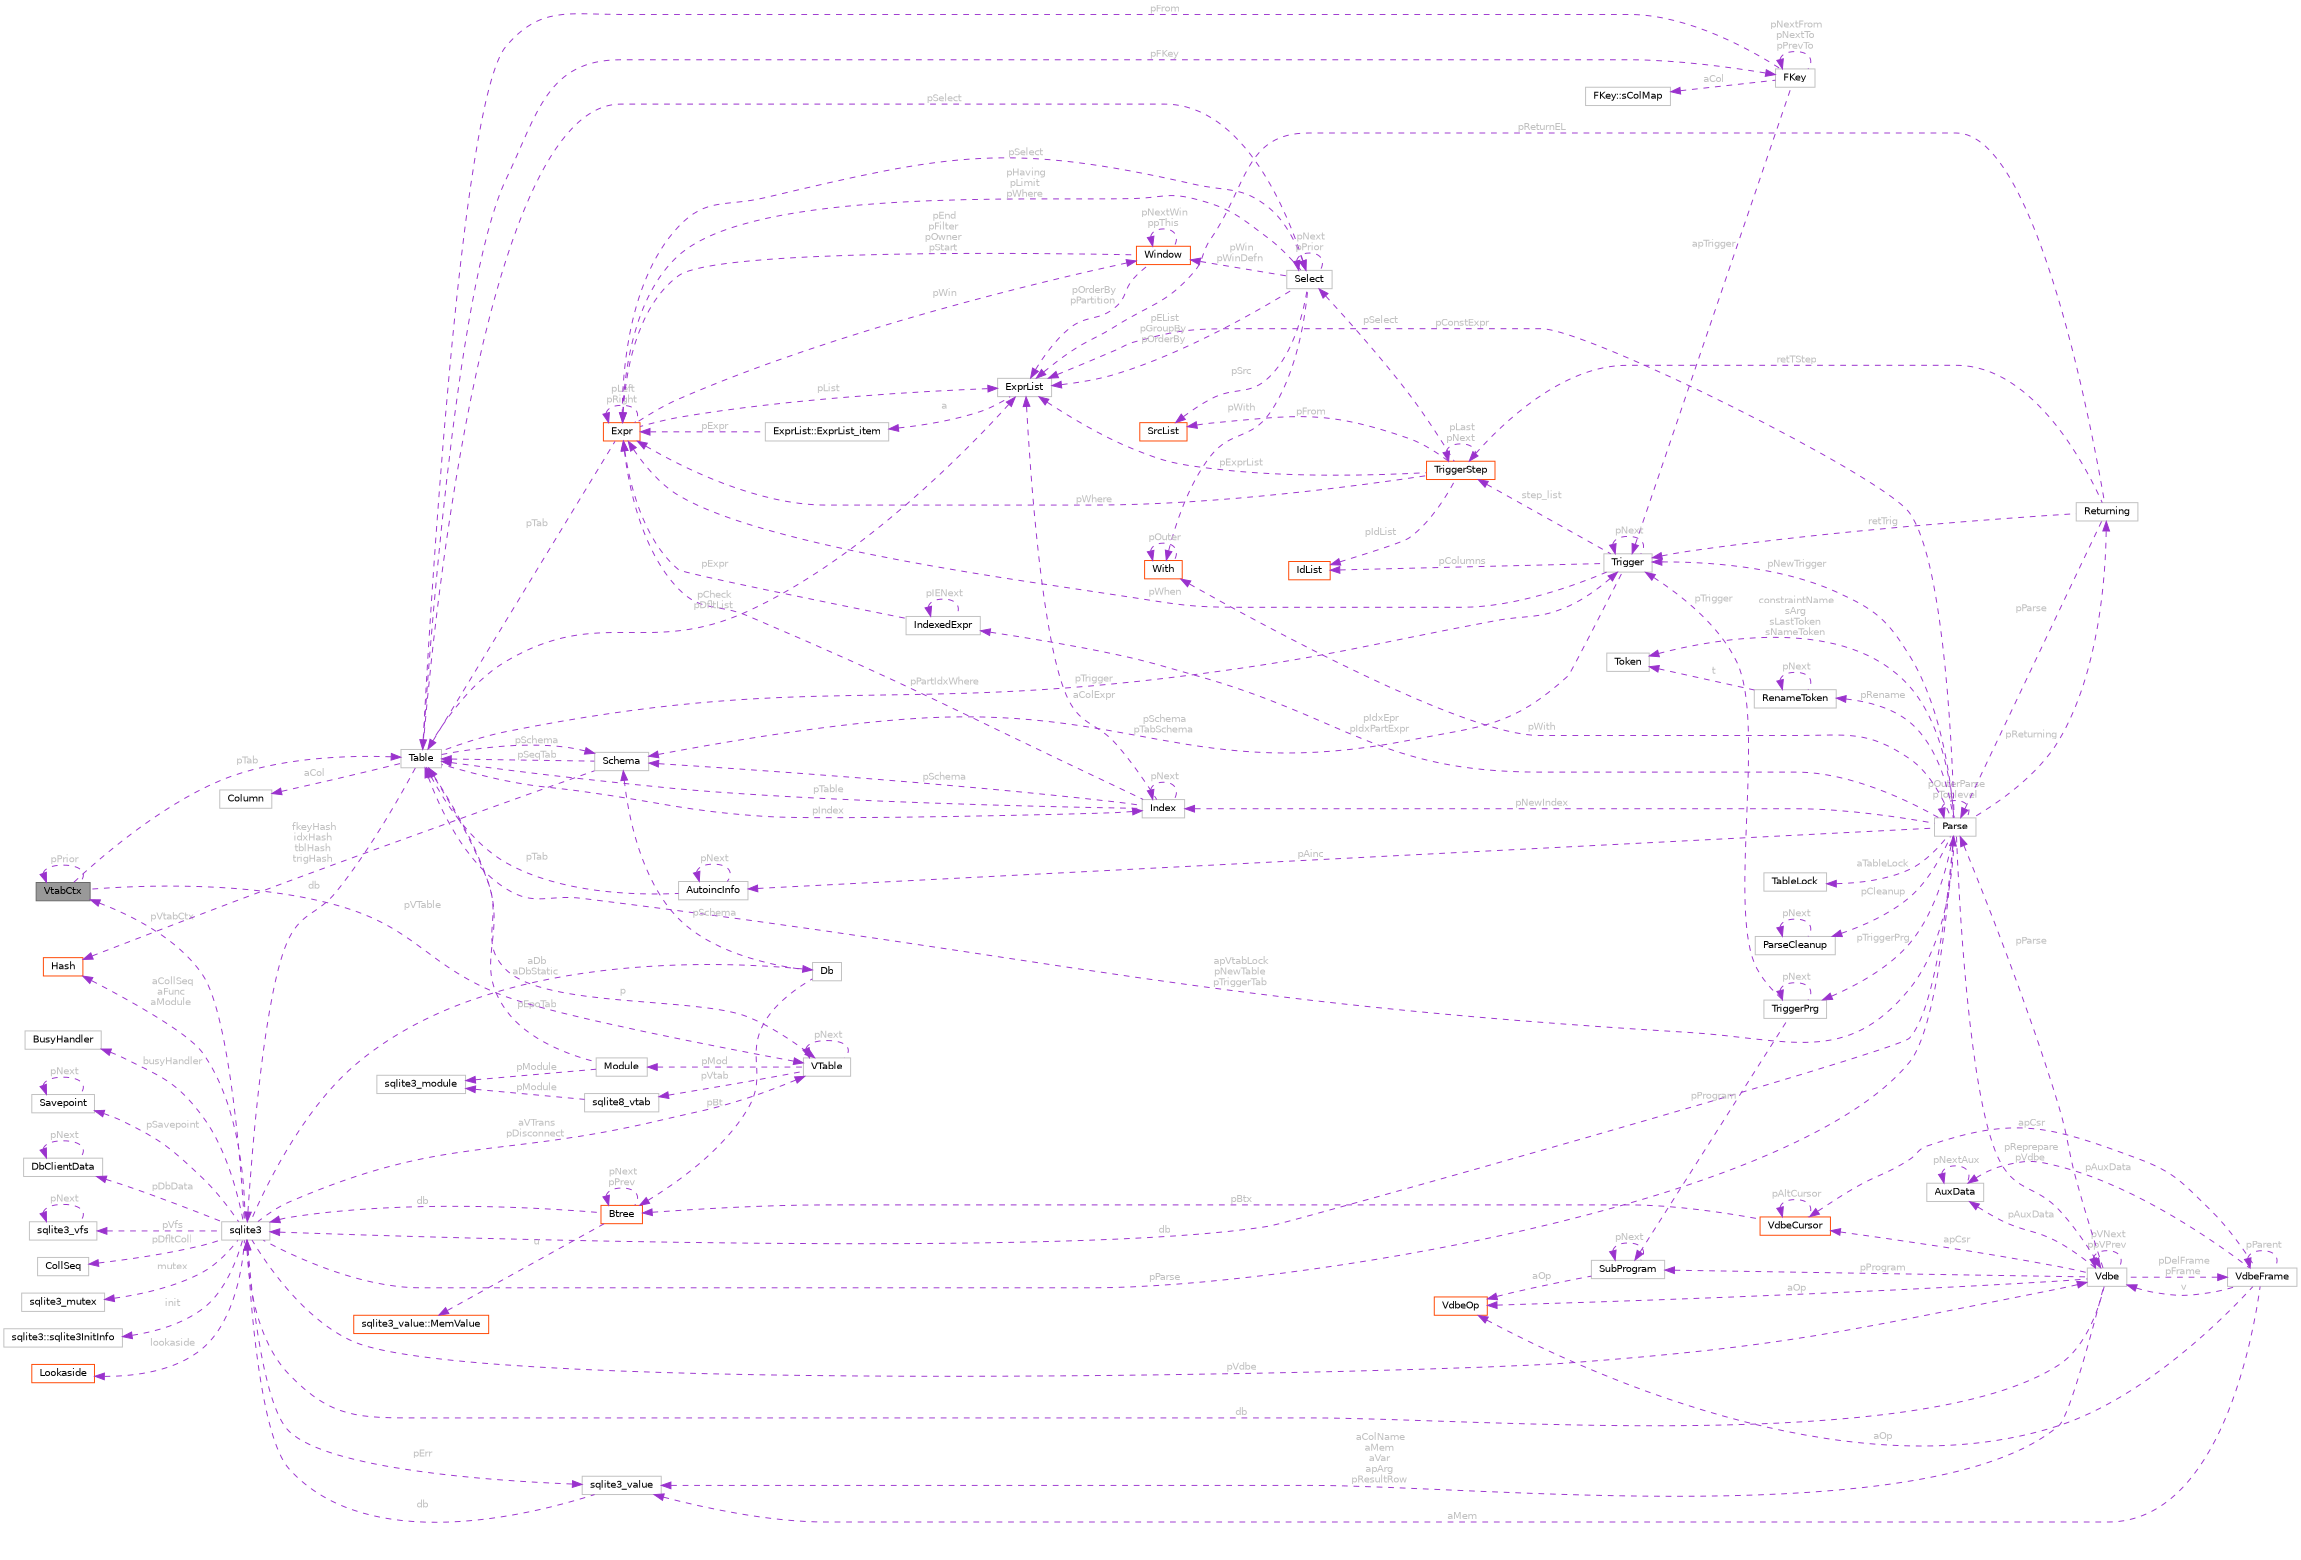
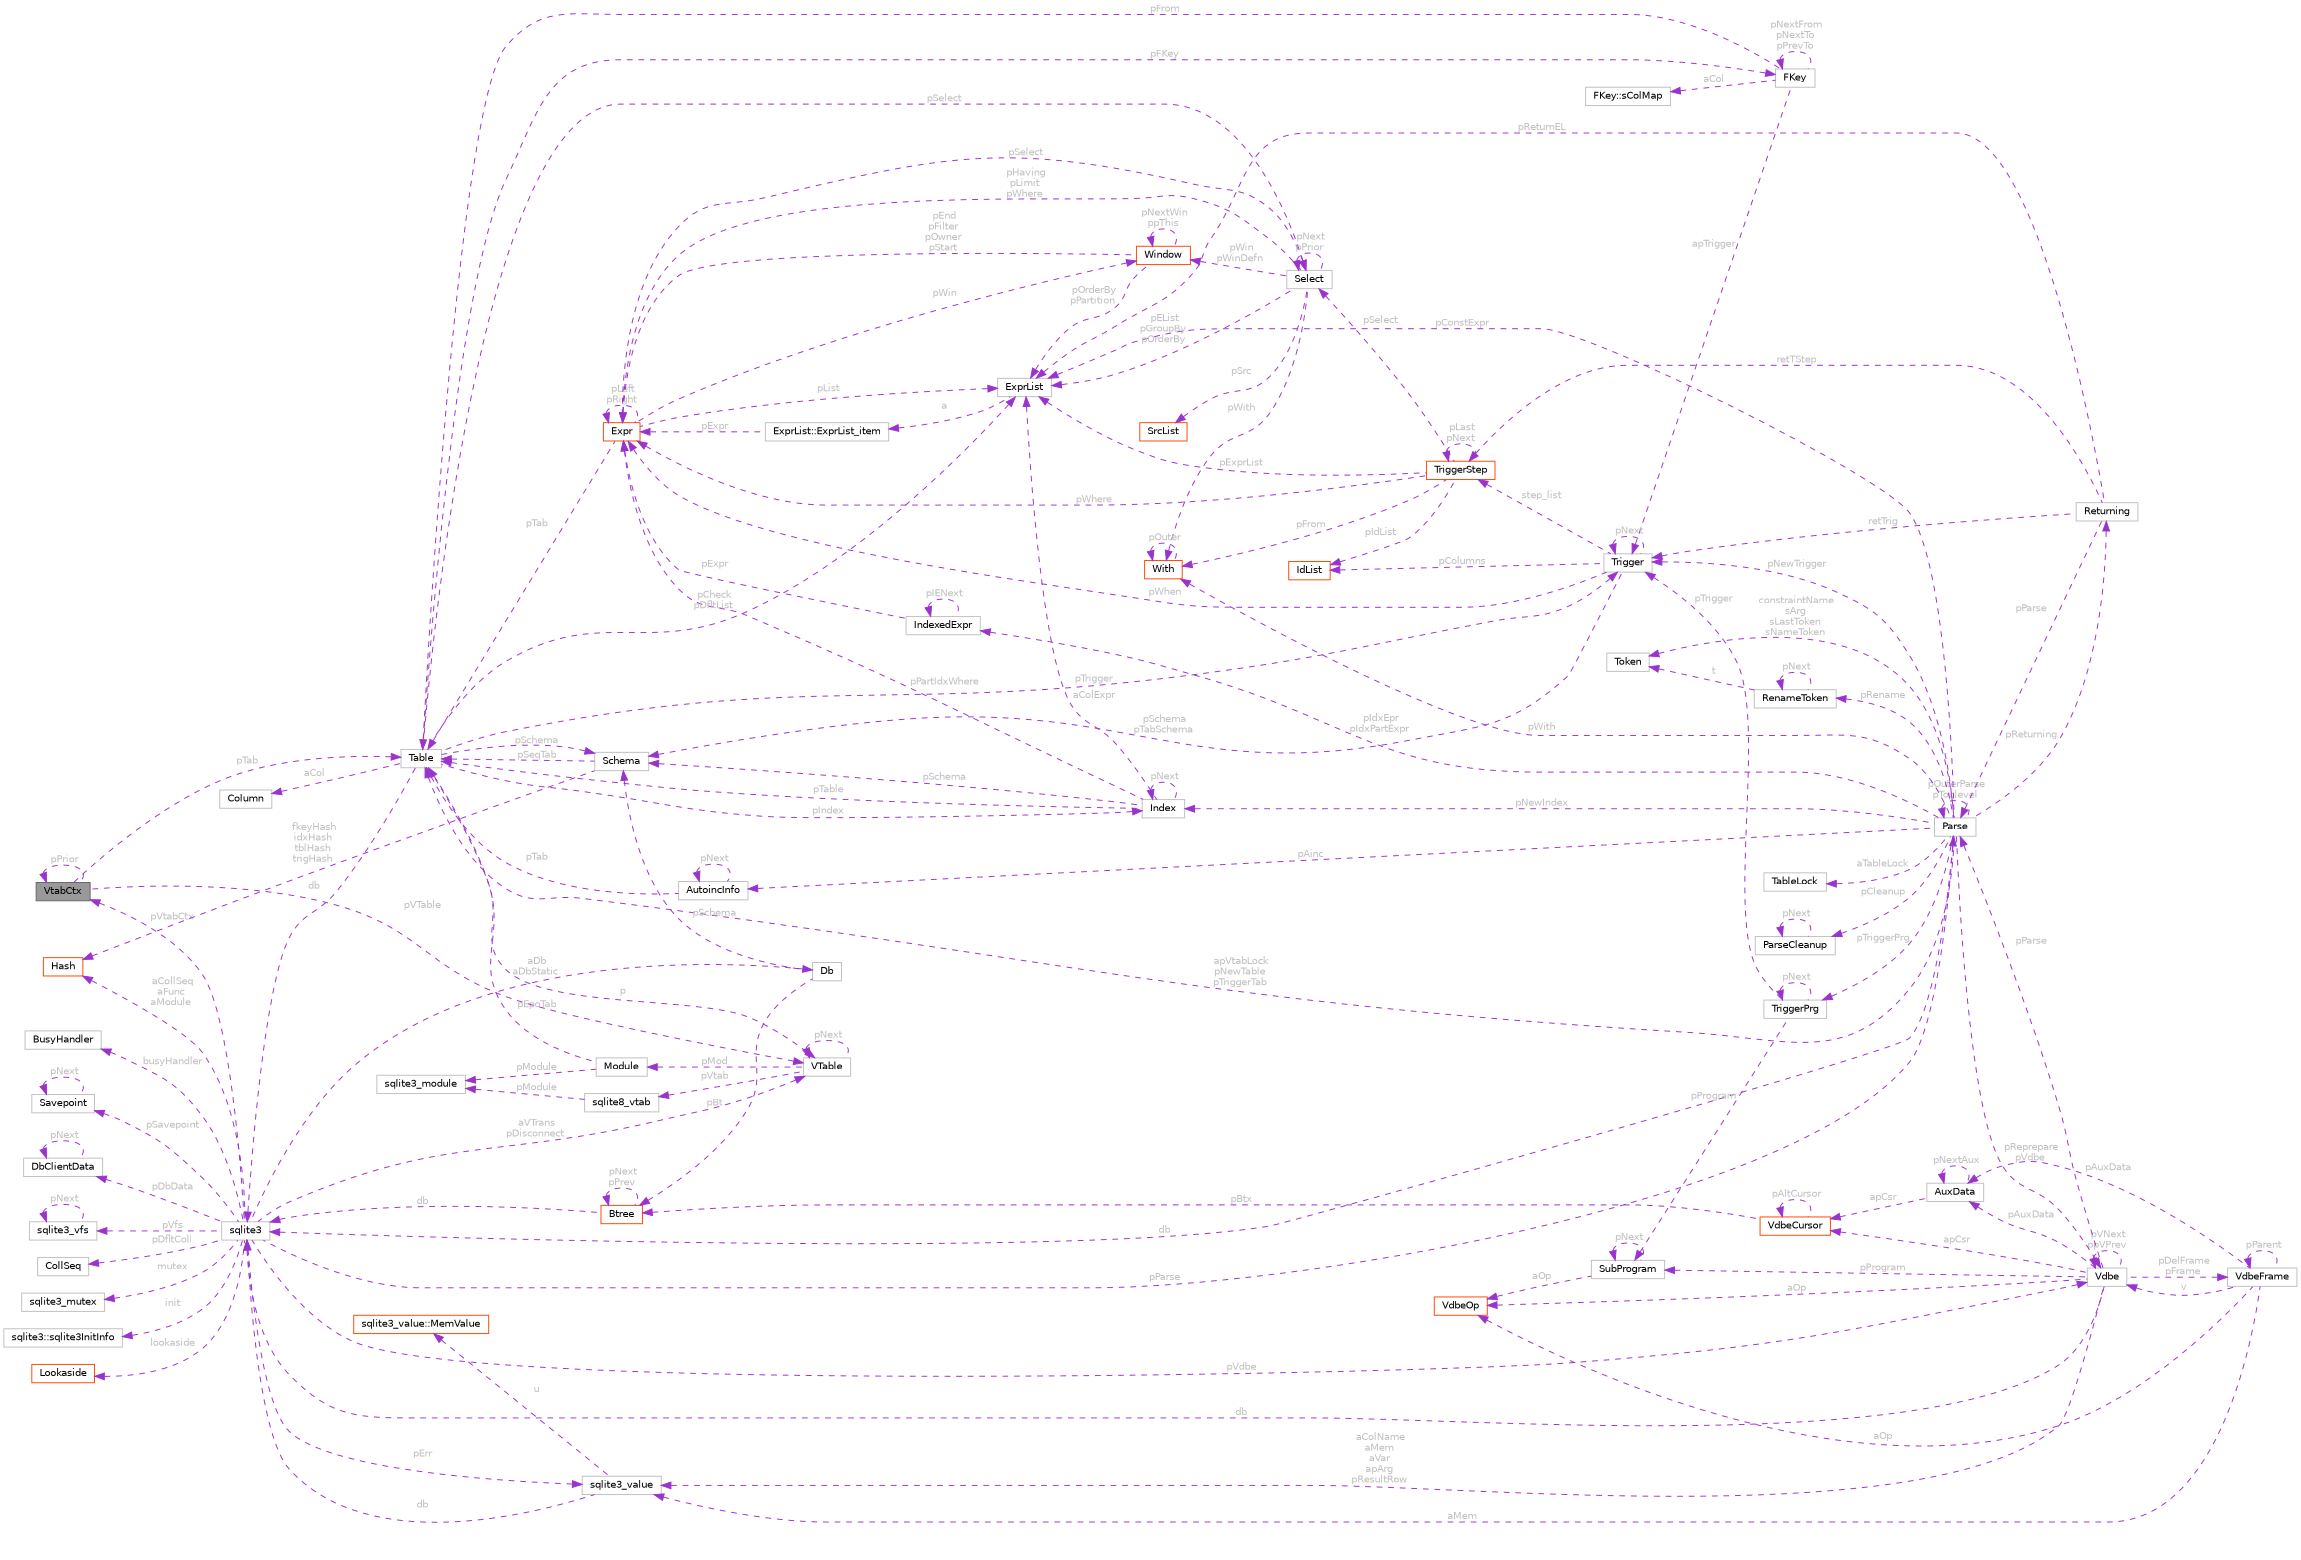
edge "TriggerStep" -> "SrcList": now "TriggerStep" -> "With"
edge "VdbeFrame" -> "VdbeCursor": now "AuxData" -> "VdbeCursor"
edge "Btree" -> "sqlite3_value::MemValue": now "sqlite3_value" -> "sqlite3_value::MemValue"
